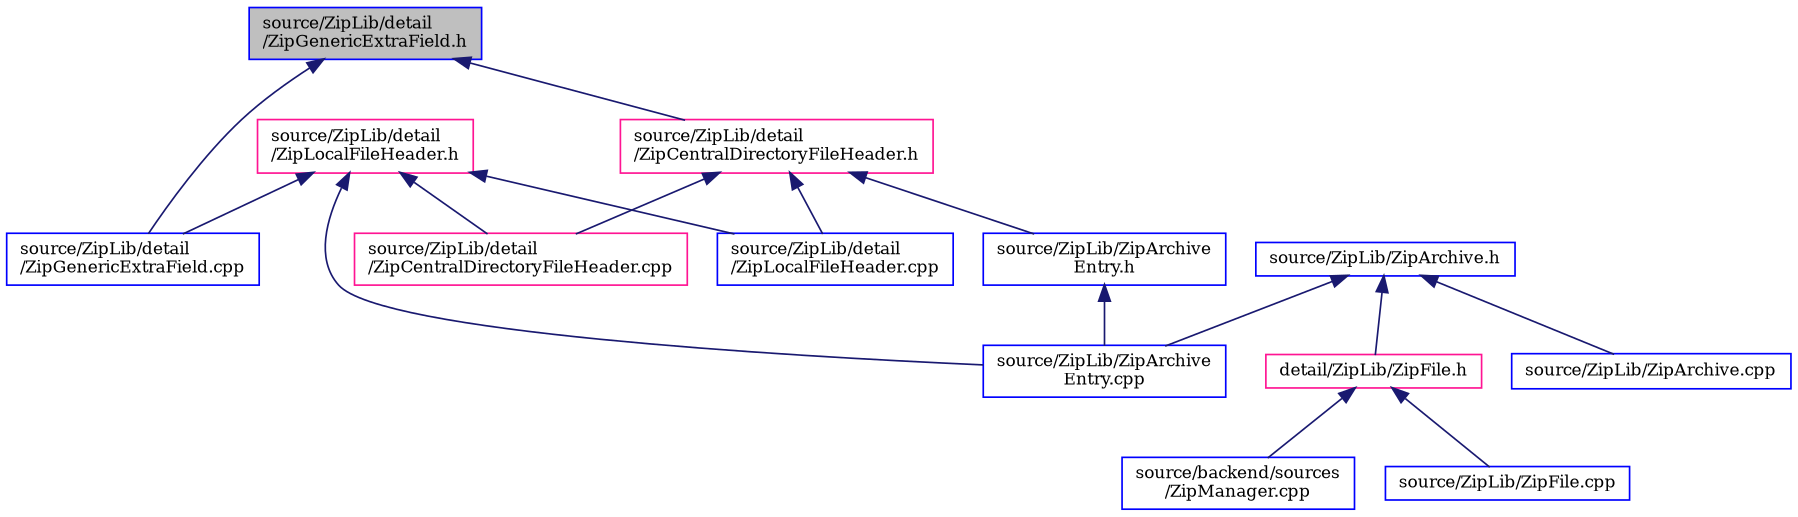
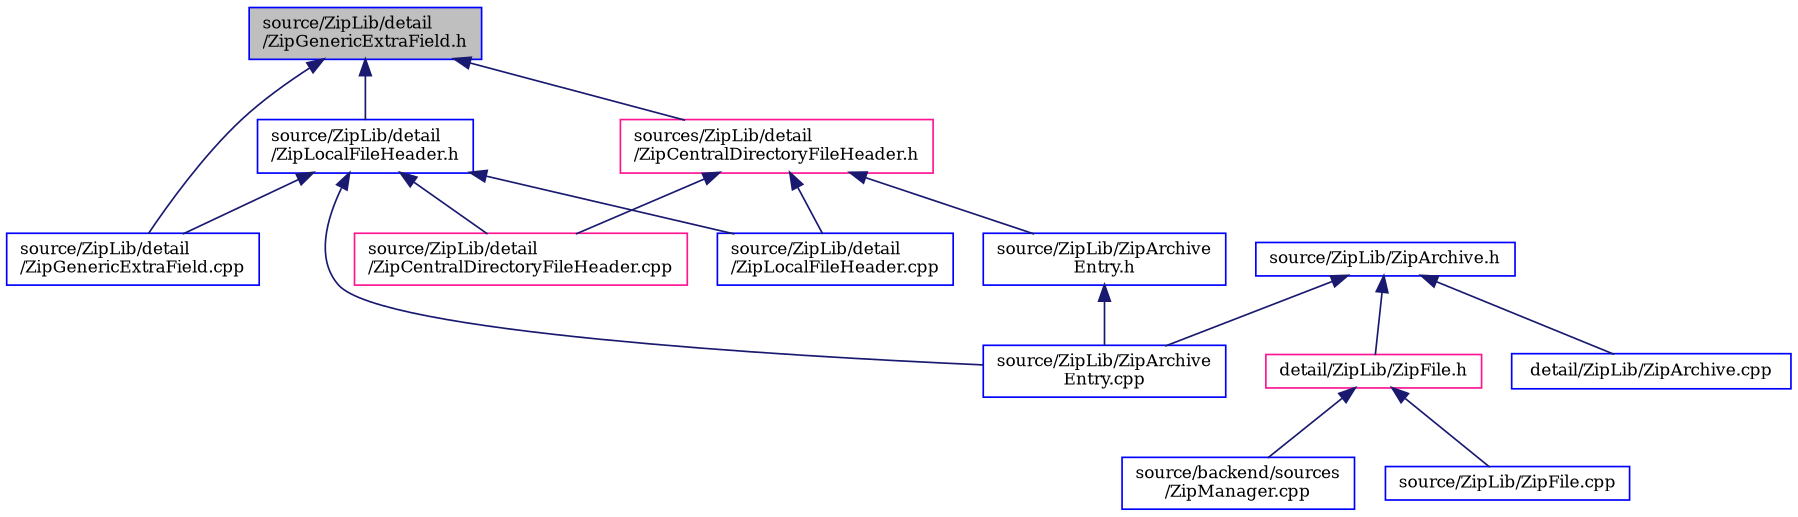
edge "source/ZipLib/detail /ZipLocalFileHeader.h" -> "source/ZipLib/detail /ZipGenericExtraField.h": added
node "source/ZipLib/detail /ZipLocalFileHeader.h": color deeppink -> blue
node "source/ZipLib/detail /ZipCentralDirectoryFileHeader.h": label "source/ZipLib/detail /ZipCentralDirectoryFileHeader.h" -> "sources/ZipLib/detail /ZipCentralDirectoryFileHeader.h"
node "source/ZipLib/ZipArchive.cpp": label "source/ZipLib/ZipArchive.cpp" -> "detail/ZipLib/ZipArchive.cpp"
